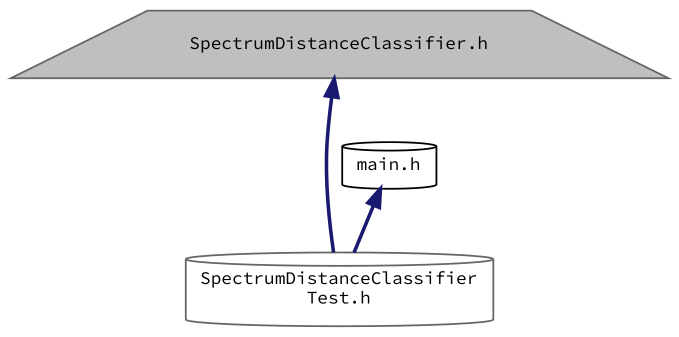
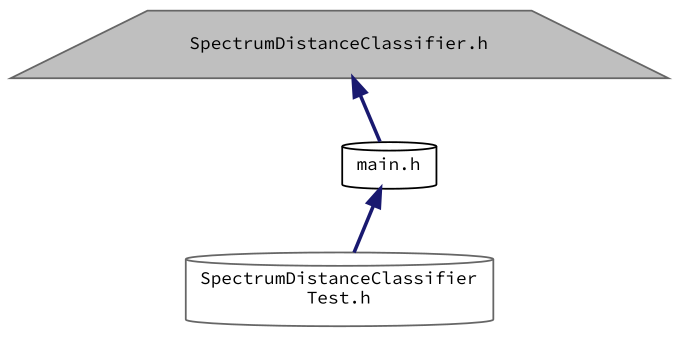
edge "SpectrumDistanceClassifier Test.h" -> "SpectrumDistanceClassifier.h": now "main.h" -> "SpectrumDistanceClassifier.h"
